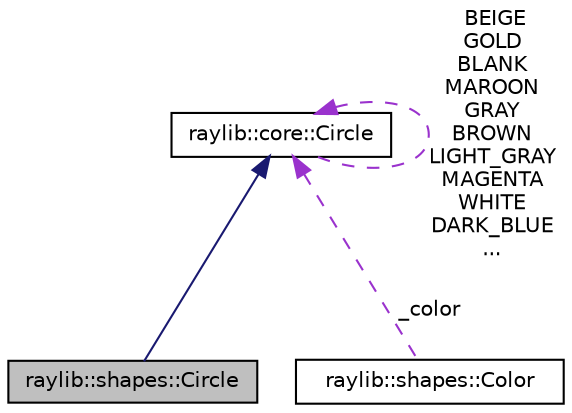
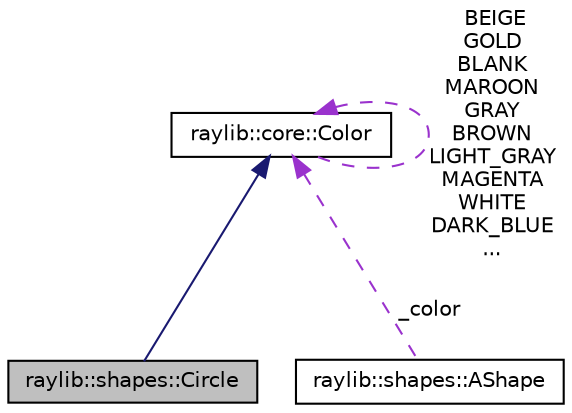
node "raylib::core::Circle": label "raylib::core::Circle" -> "raylib::core::Color"
node "raylib::shapes::Color": label "raylib::shapes::Color" -> "raylib::shapes::AShape"
